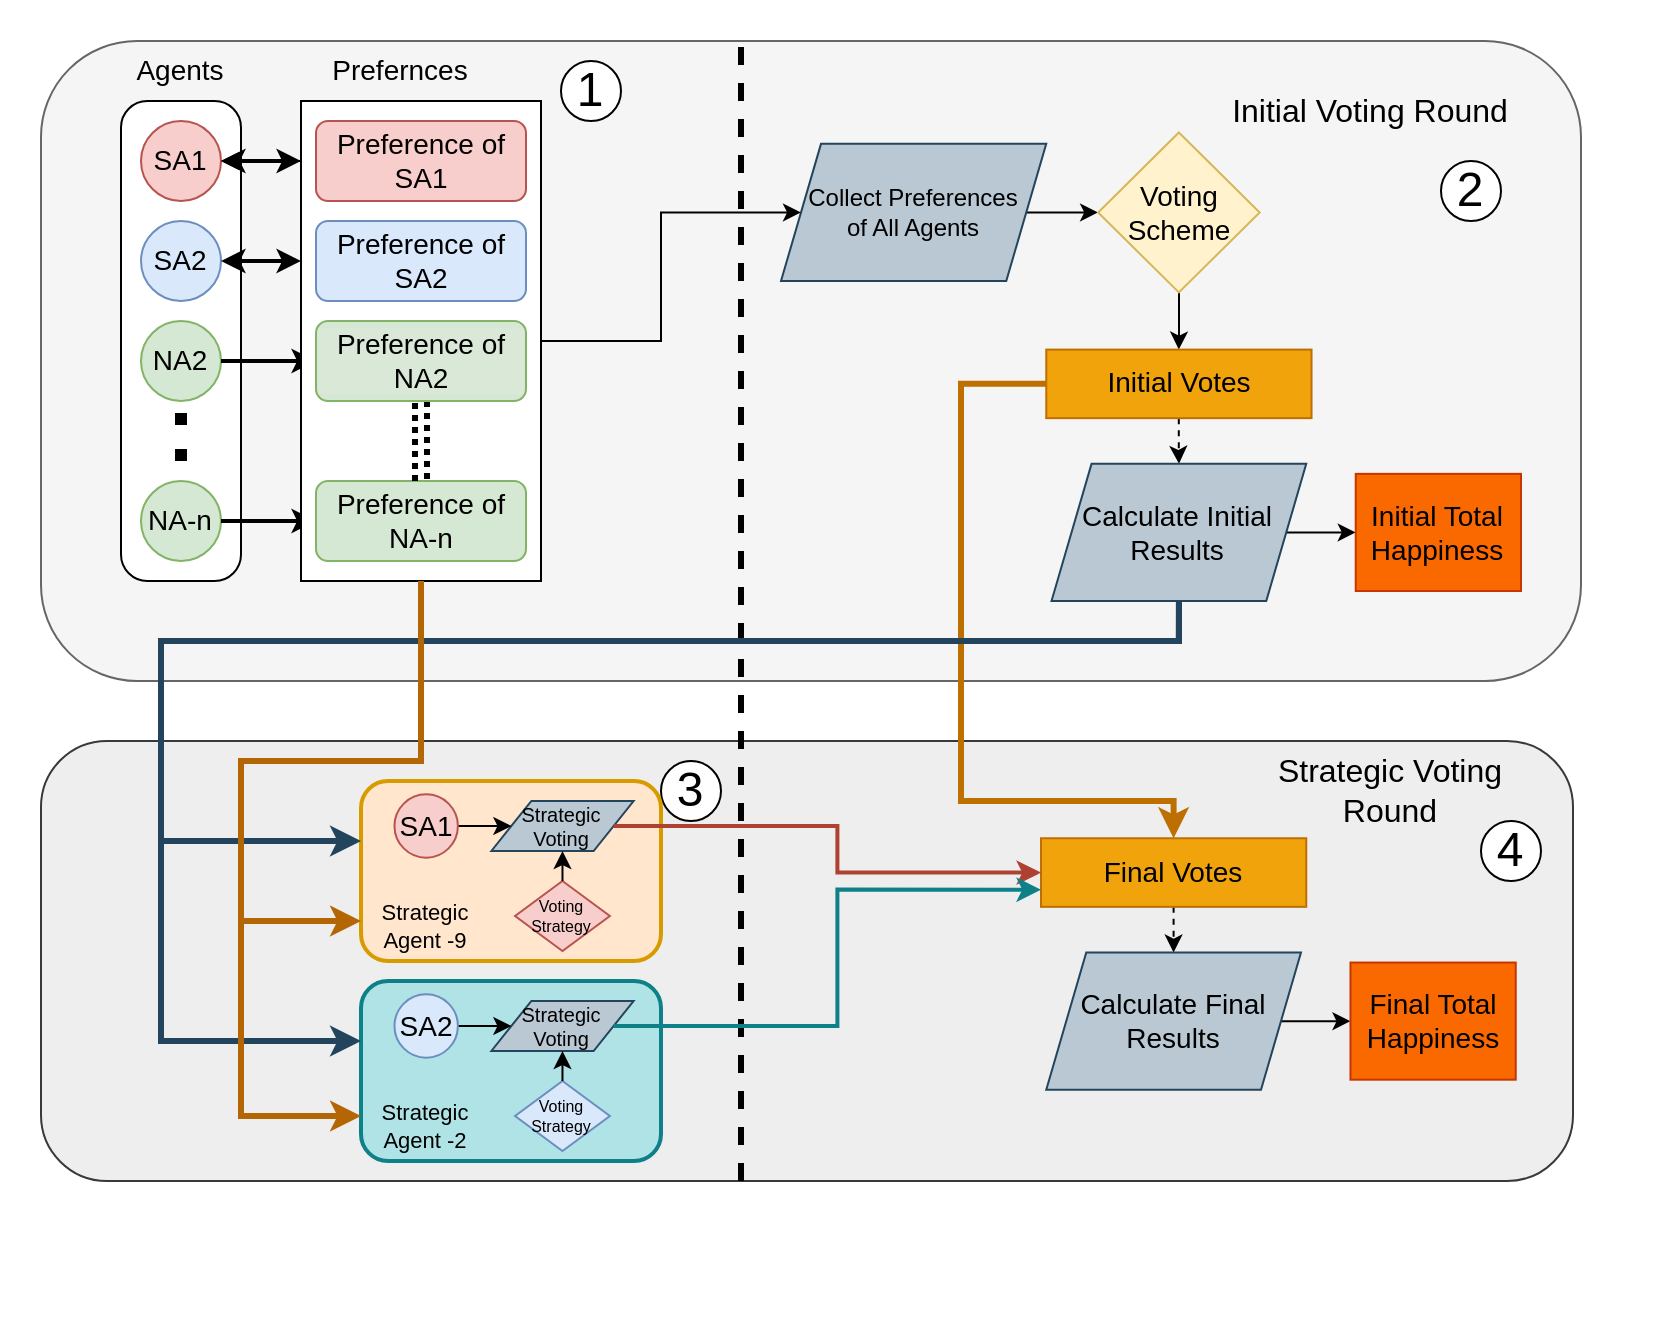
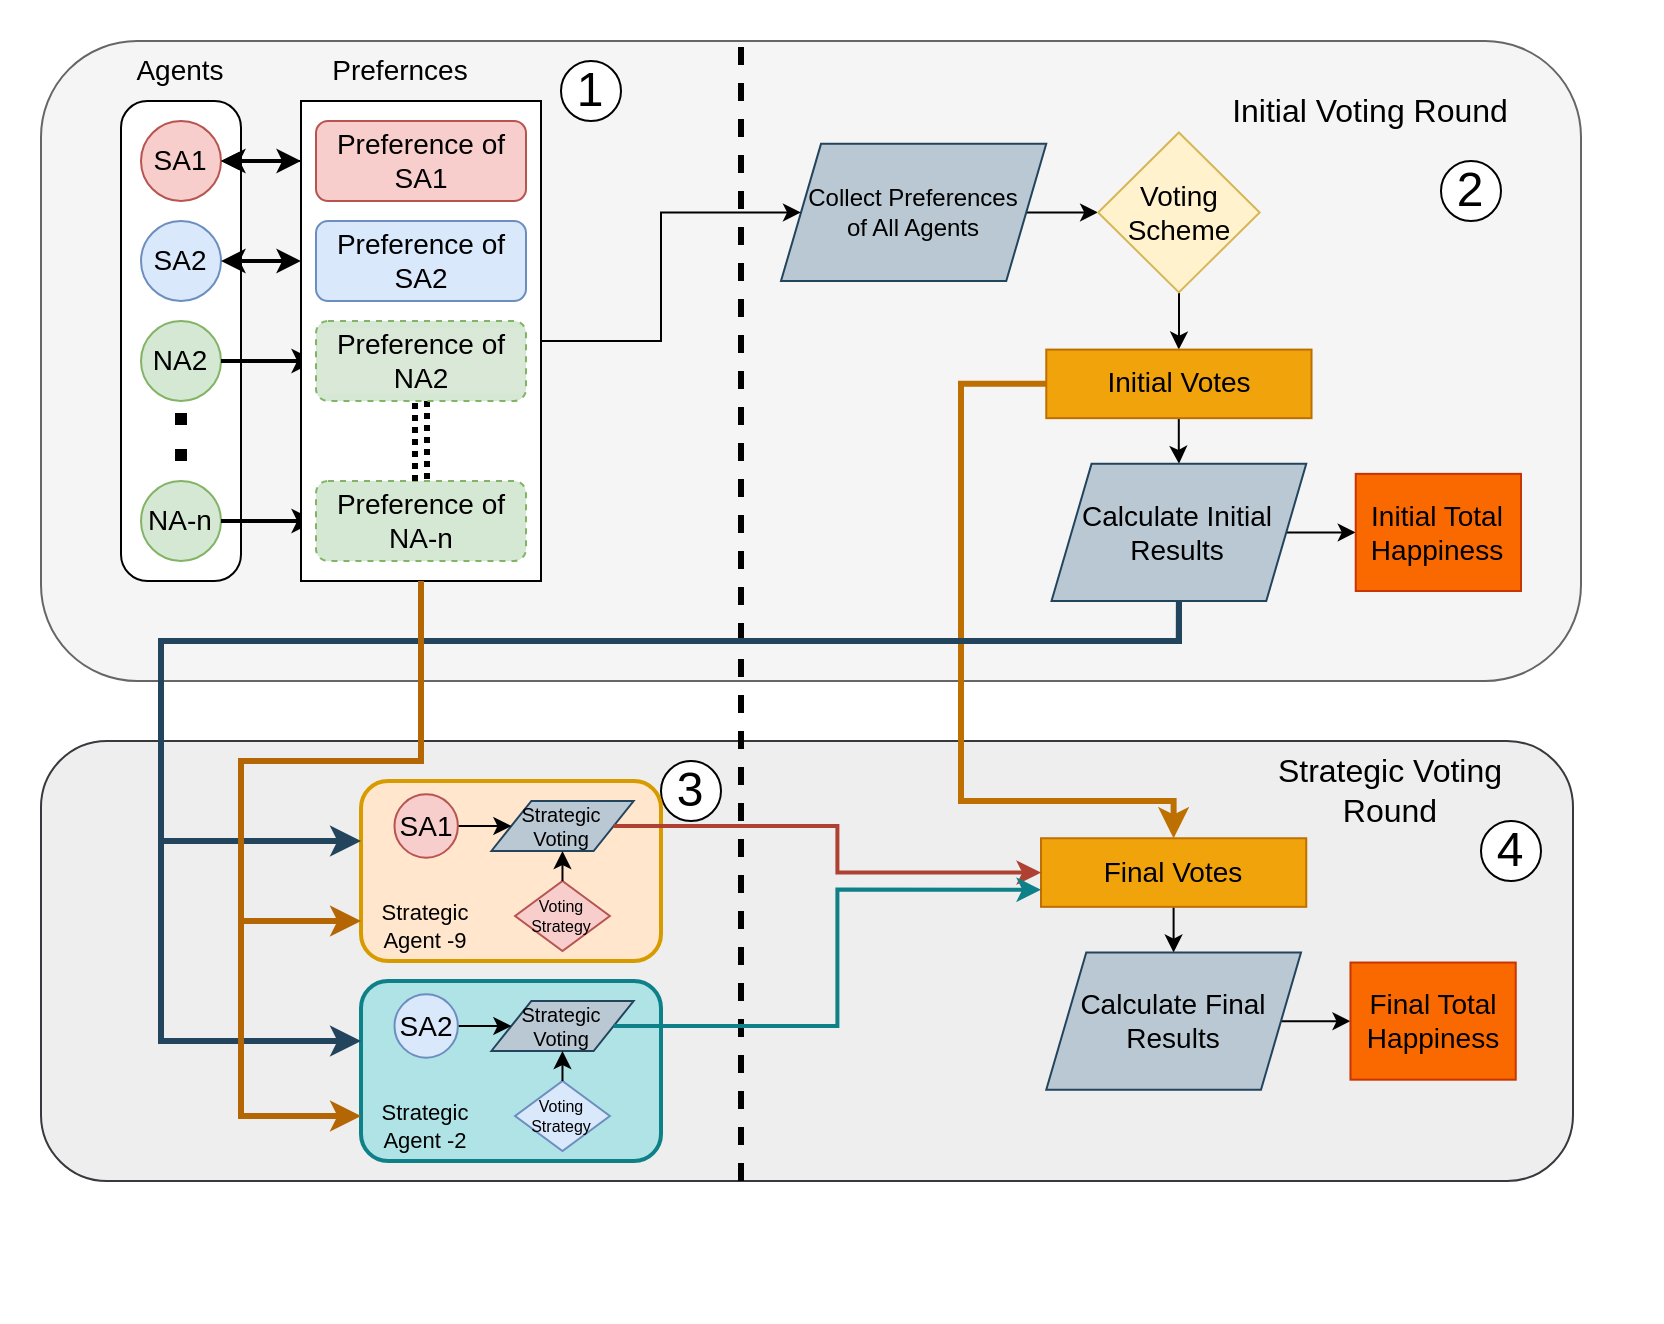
node "Preference of NA2": style solid -> dashed
edge "Initial Votes" -> "Calculate Initial Results": style dashed -> solid
node "Preference of NA-n": style solid -> dashed
edge "Final Votes" -> "Calculate Final Results": style dashed -> solid
